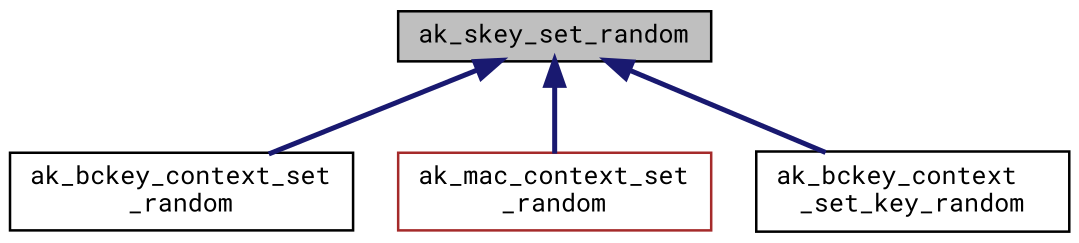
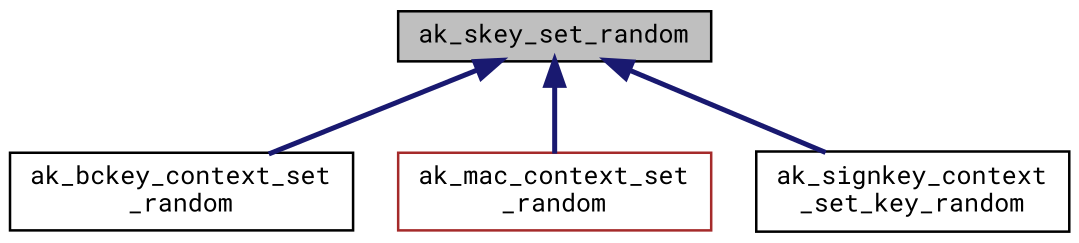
node "ak_bckey_context _set_key_random": label "ak_bckey_context _set_key_random" -> "ak_signkey_context _set_key_random"
